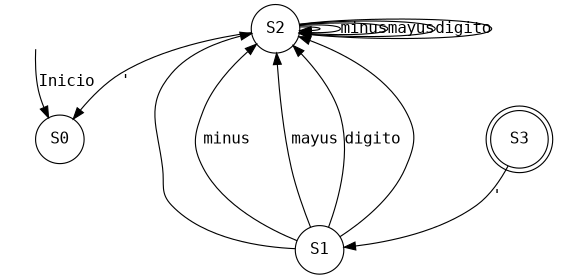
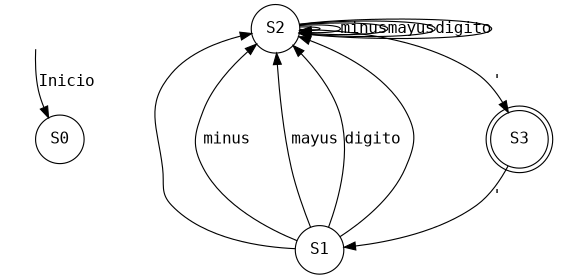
edge "S2" -> "S0": now "S2" -> "S3"
